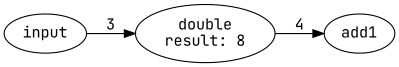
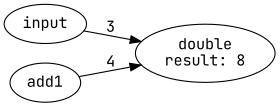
edge "double result: 8" -> "add1": reversed
